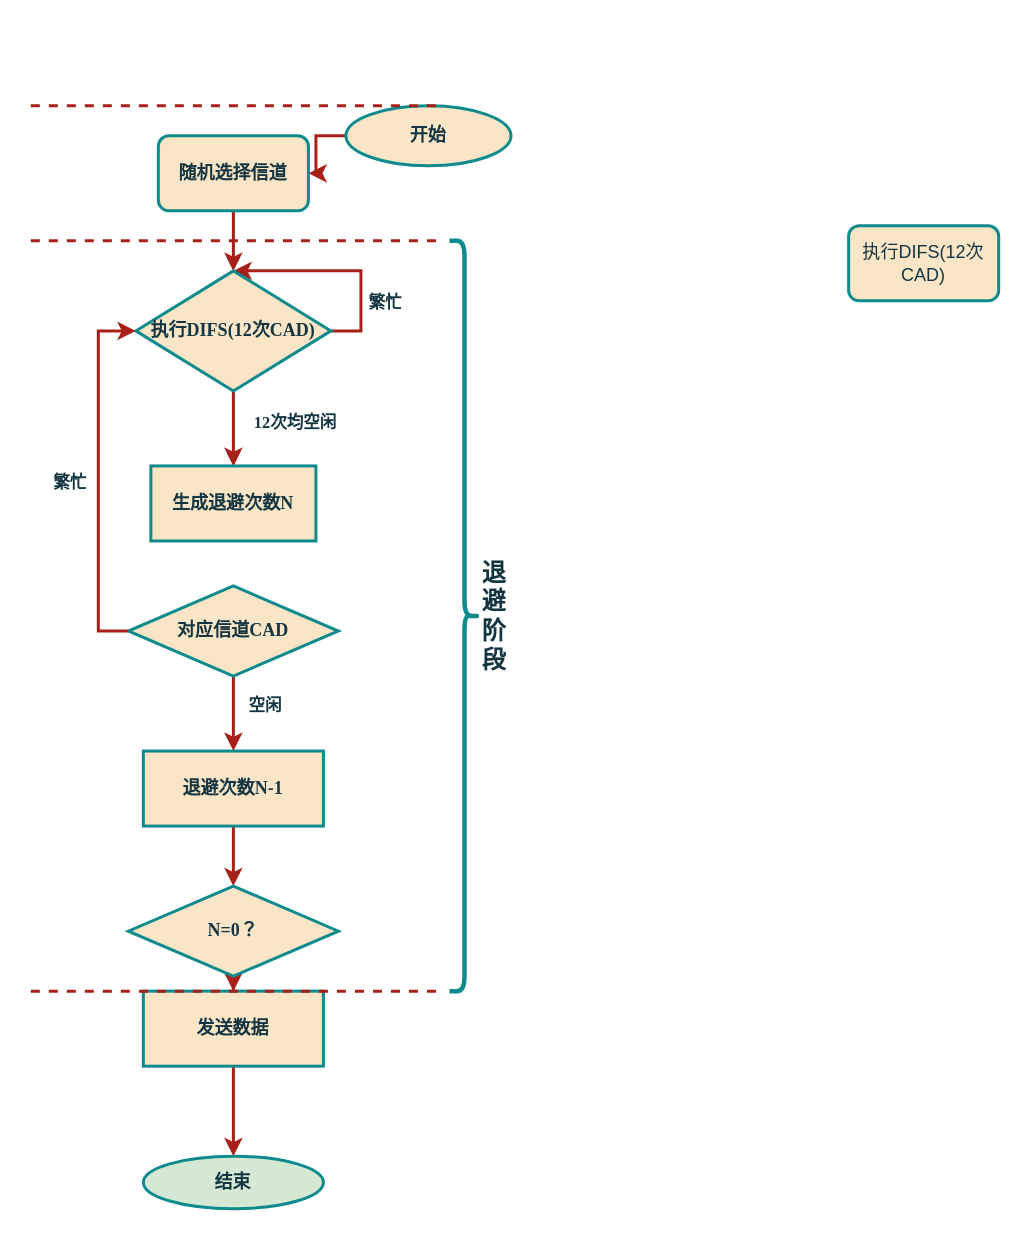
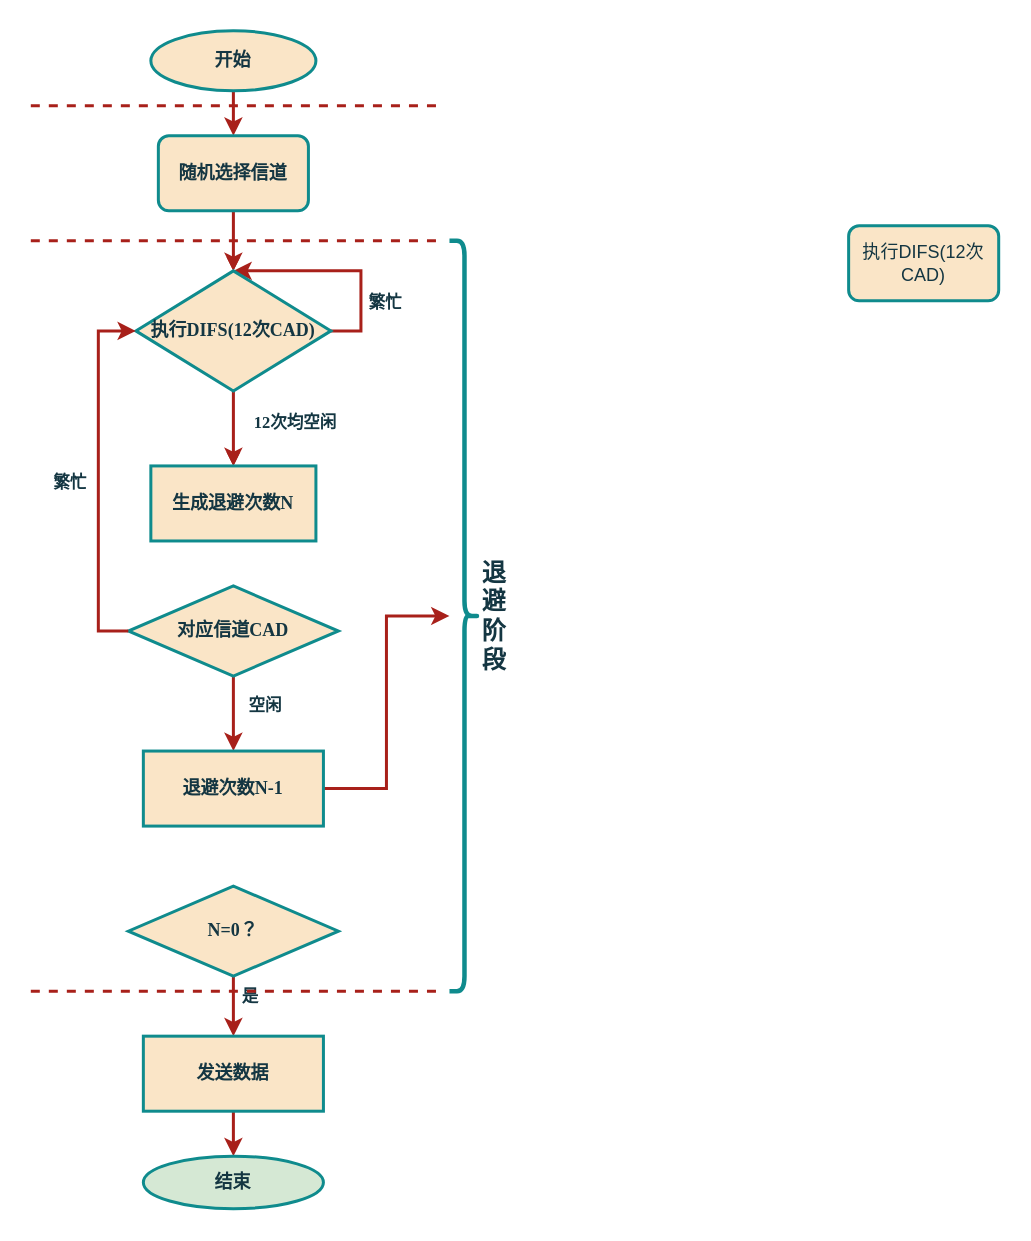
node "开始": moved (428, 136) -> (233, 61)
edge "退避次数N-1" -> "N=0？": now "退避次数N-1" -> "退避阶段"
node "发送数据": moved (233, 1028) -> (233, 1073)
